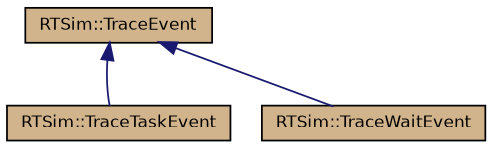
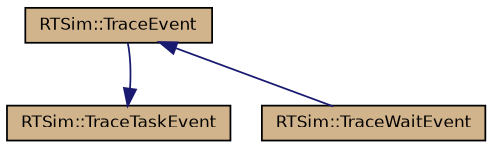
edge "RTSim::TraceTaskEvent" -> "RTSim::TraceEvent": reversed
